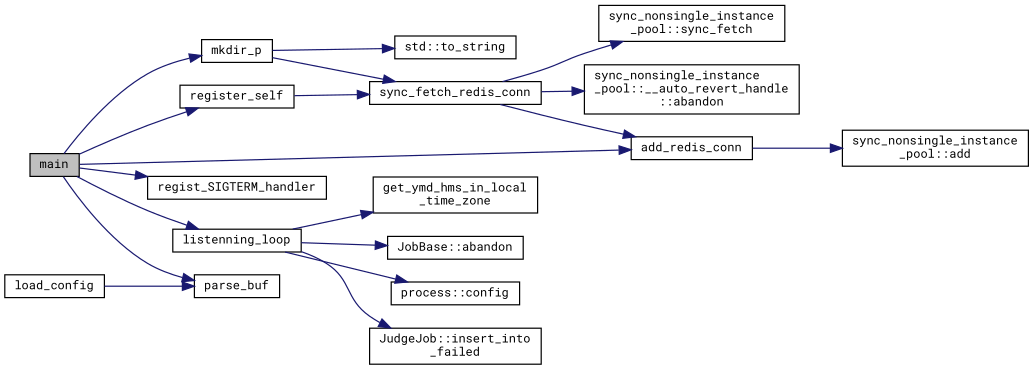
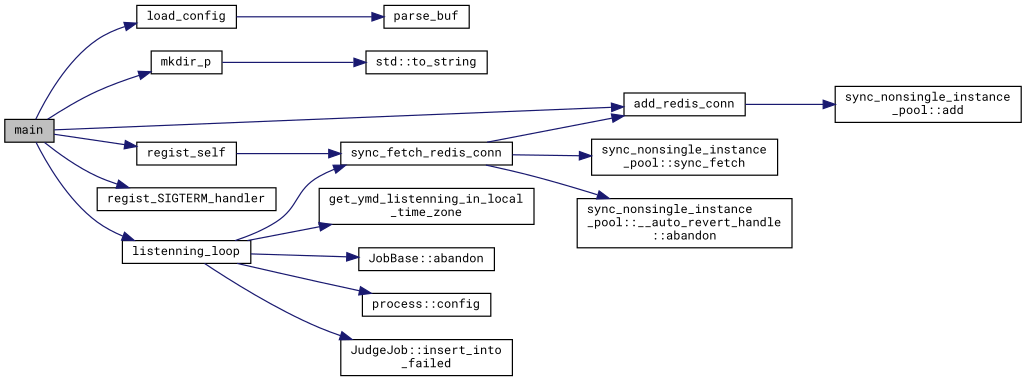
edge "mkdir_p" -> "sync_fetch_redis_conn": now "listenning_loop" -> "sync_fetch_redis_conn"
node "register_self": label "register_self" -> "regist_self"
node "get_ymd_hms_in_local _time_zone": label "get_ymd_hms_in_local _time_zone" -> "get_ymd_listenning_in_local _time_zone"
edge "main" -> "parse_buf": now "main" -> "load_config"
